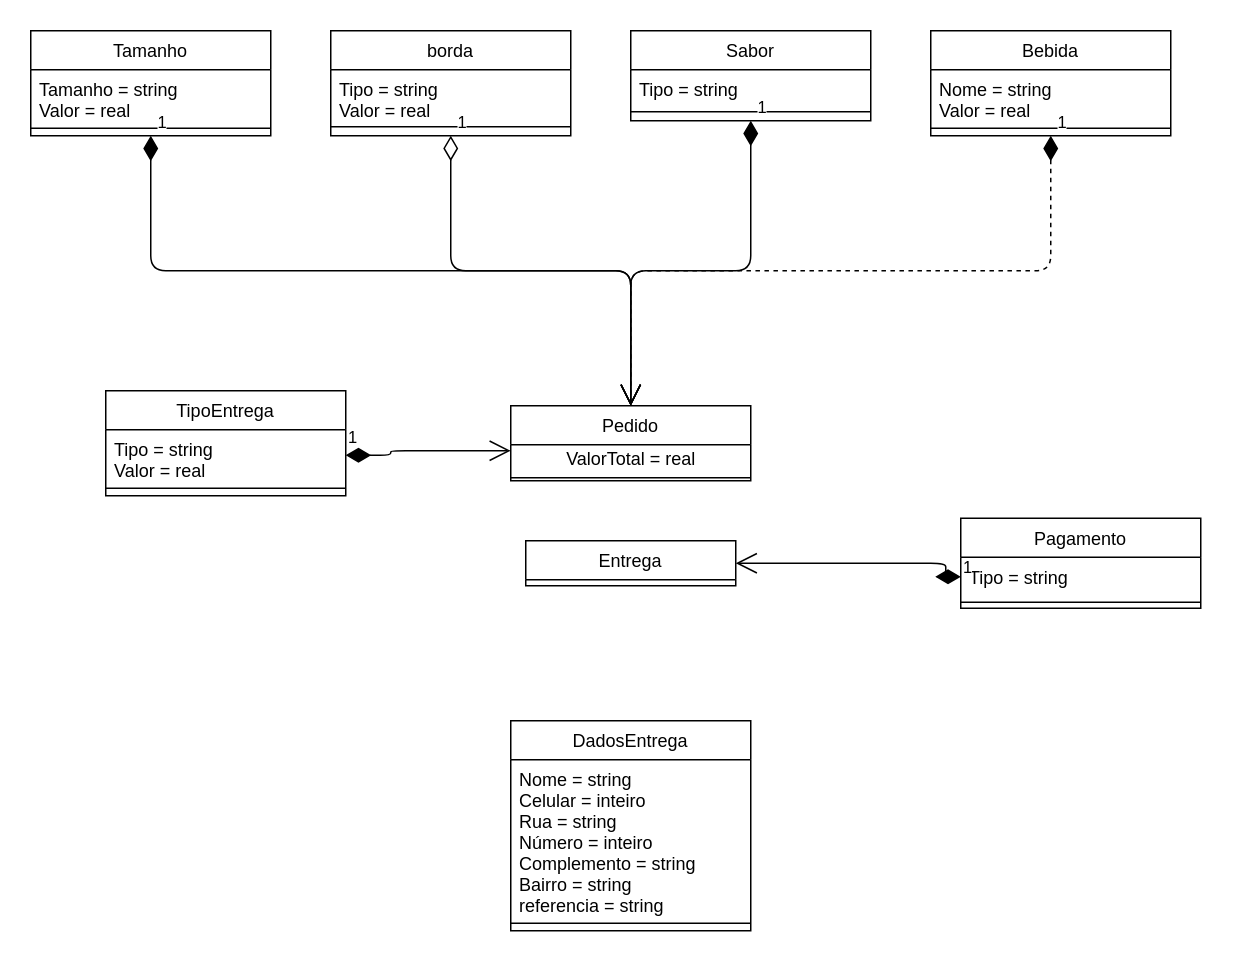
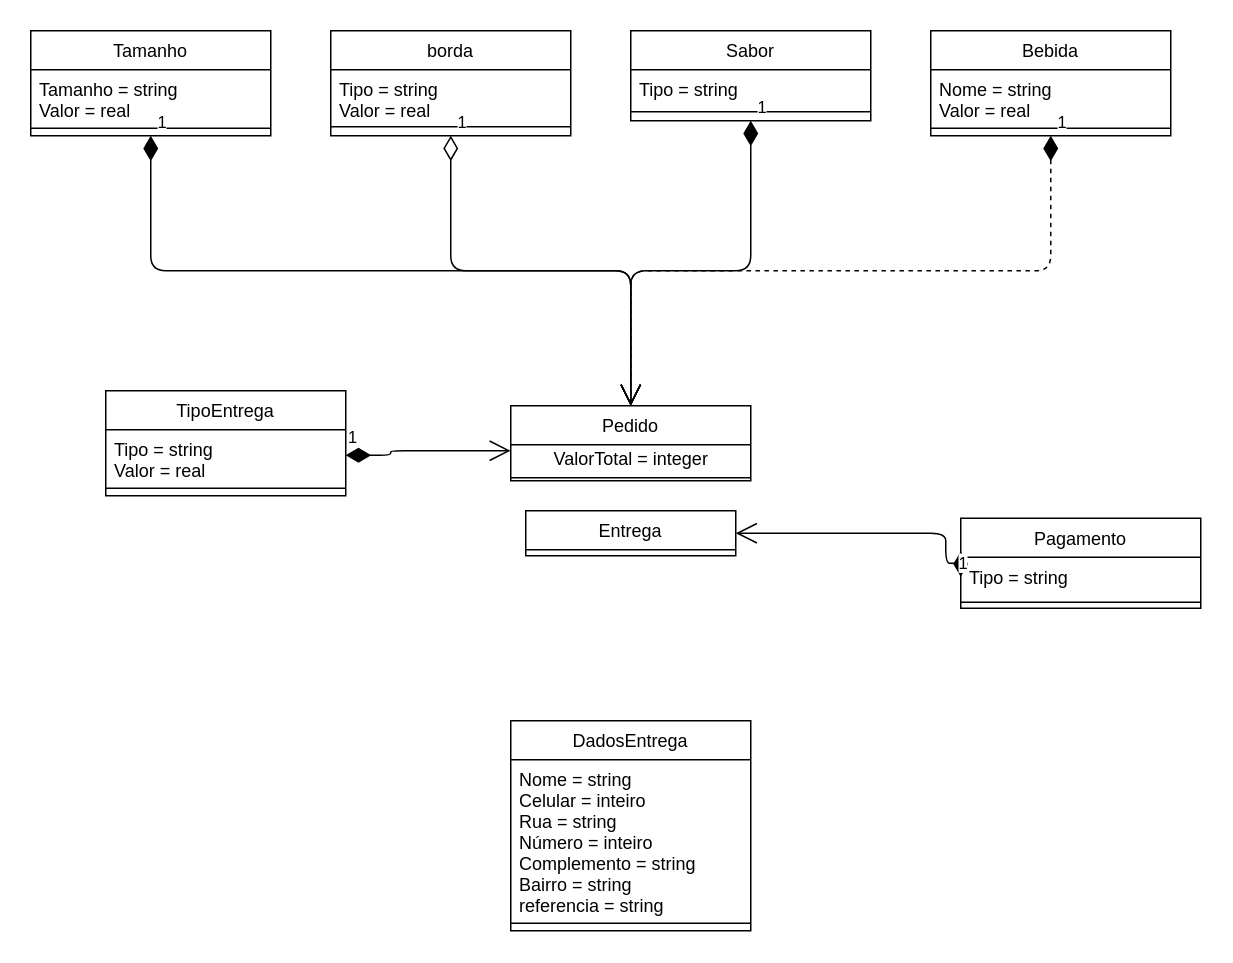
node "ValorTotal = real": label "ValorTotal = real" -> "ValorTotal = integer"
node "Entrega": moved (631, 563) -> (631, 533)
